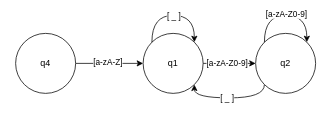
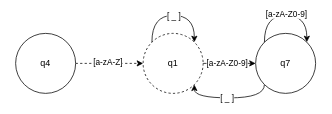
edge "q4" -> "q1": style solid -> dashed
node "q1": style solid -> dashed
node "q2": label "q2" -> "q7"
